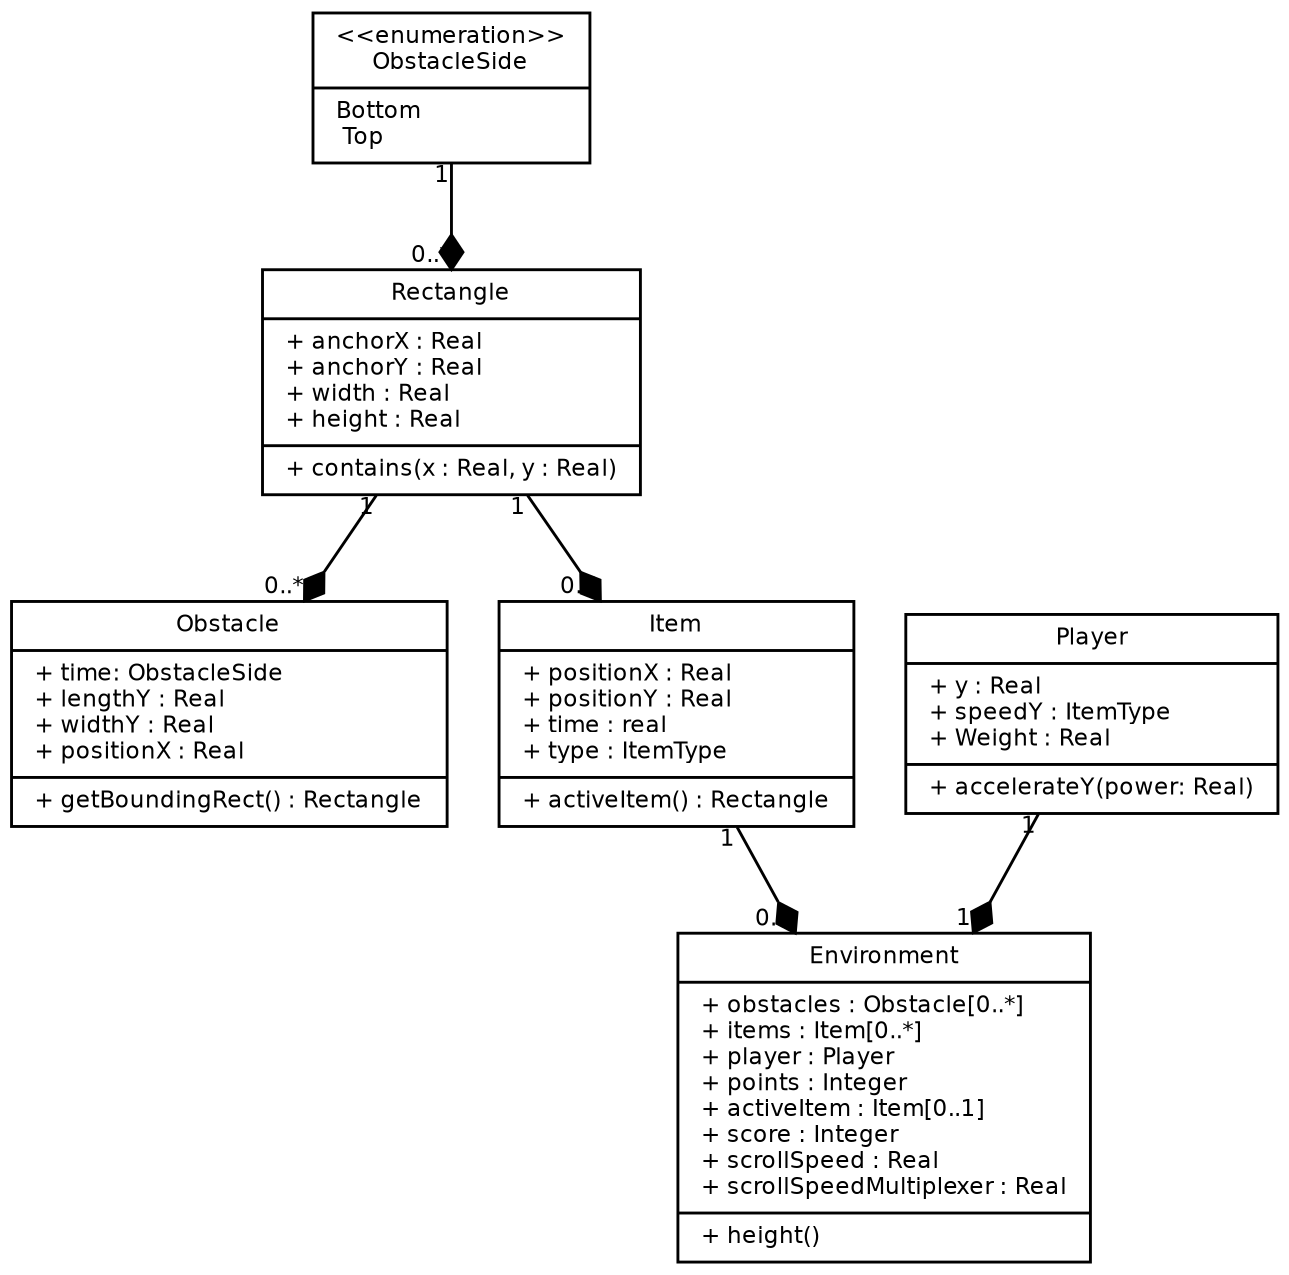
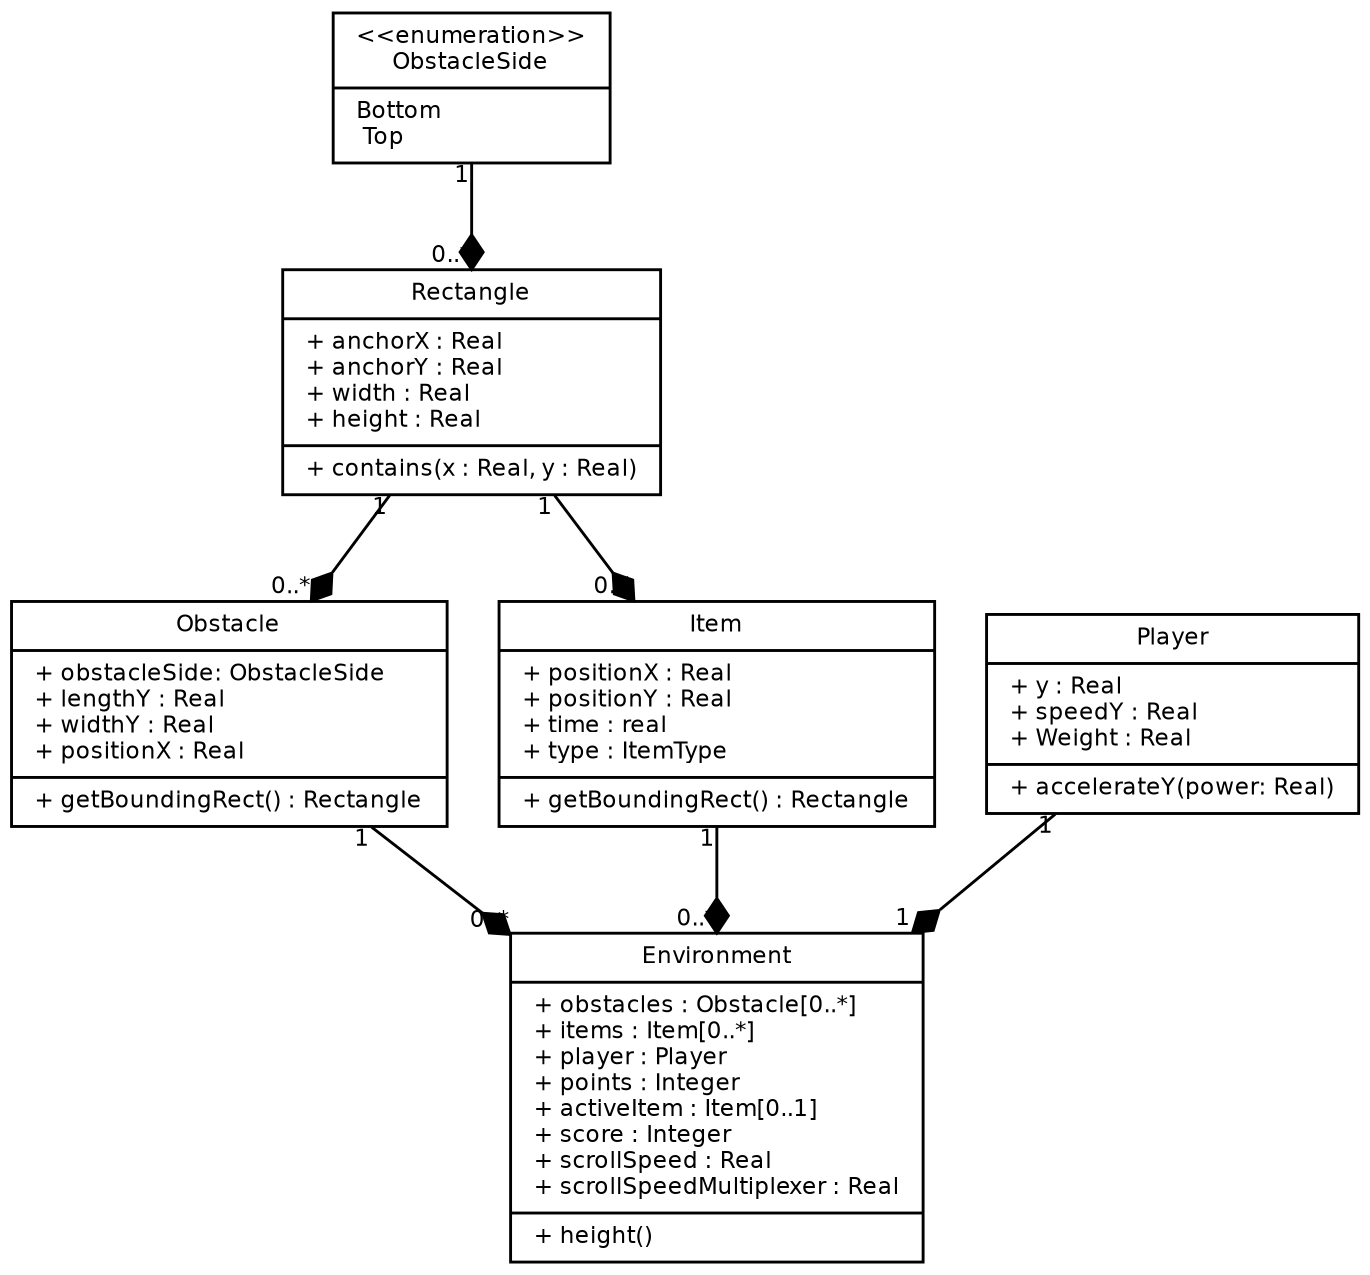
node "Obstacle": text "+ time: ObstacleSide" -> "+ obstacleSide: ObstacleSide"
node "Player": text "+ speedY : ItemType" -> "+ speedY : Real"
node "Item": text "+ activeItem() : Rectangle" -> "+ getBoundingRect() : Rectangle"
edge "Obstacle" -> "Environment": added
